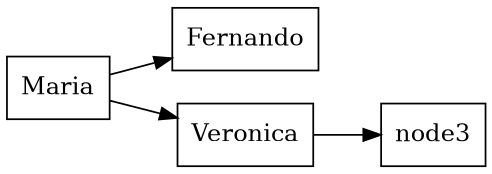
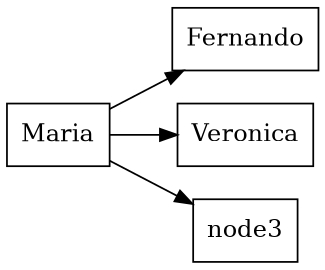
edge "Veronica" -> "node3": now "Maria" -> "node3"
